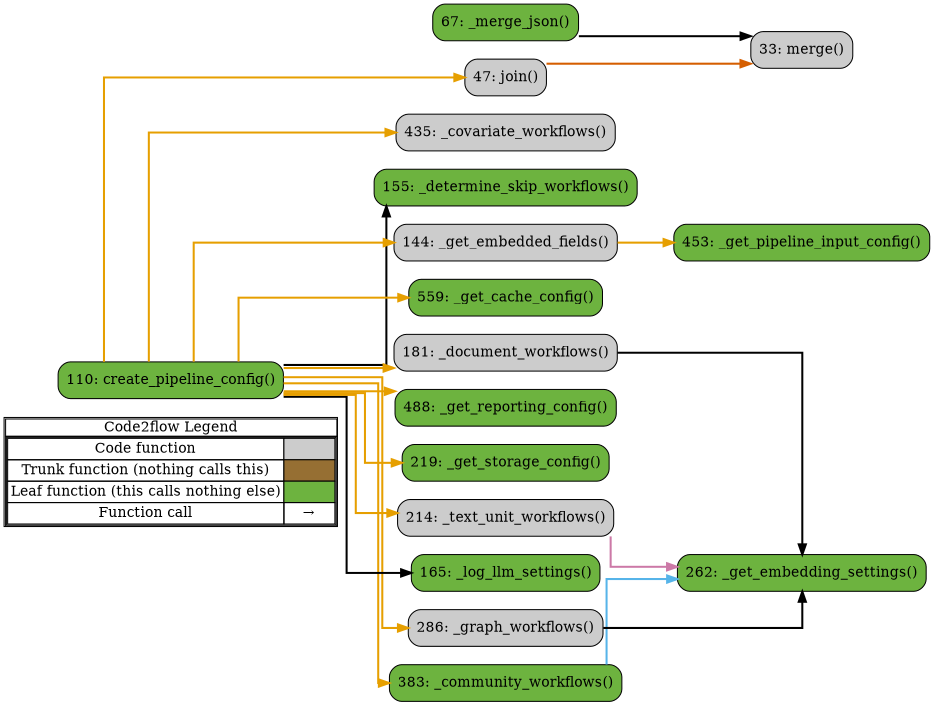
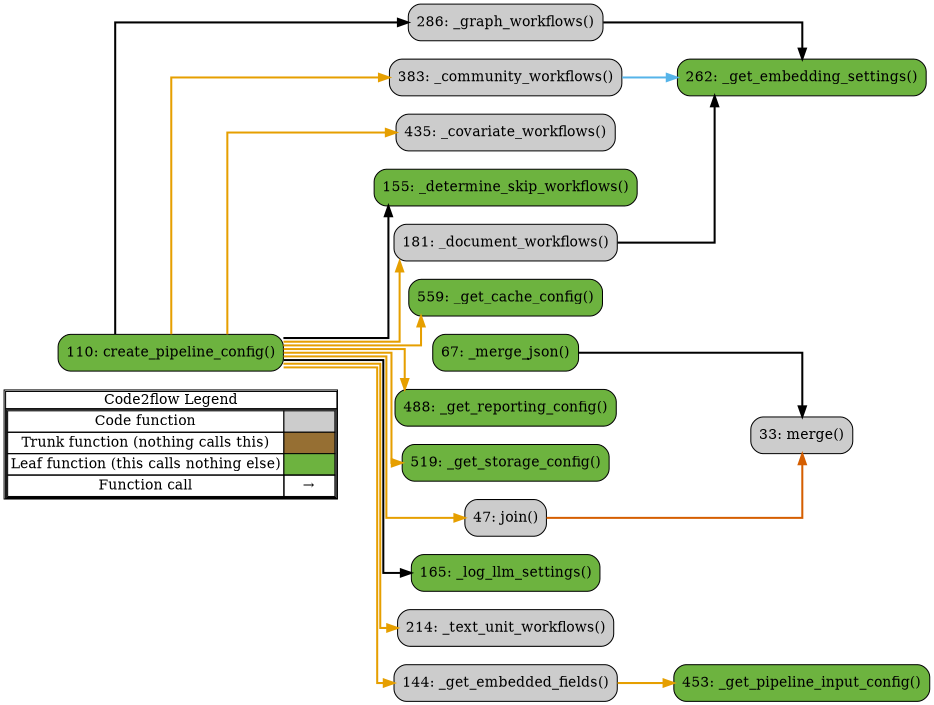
edge "110: create_pipeline_config()" -> "286: _graph_workflows()": color #e69f00 -> #000000
node "219: _get_storage_config()": label "219: _get_storage_config()" -> "519: _get_storage_config()"
edge "214: _text_unit_workflows()" -> "262: _get_embedding_settings()": removed
node "383: _community_workflows()": fillcolor #6db33f -> #cccccc
